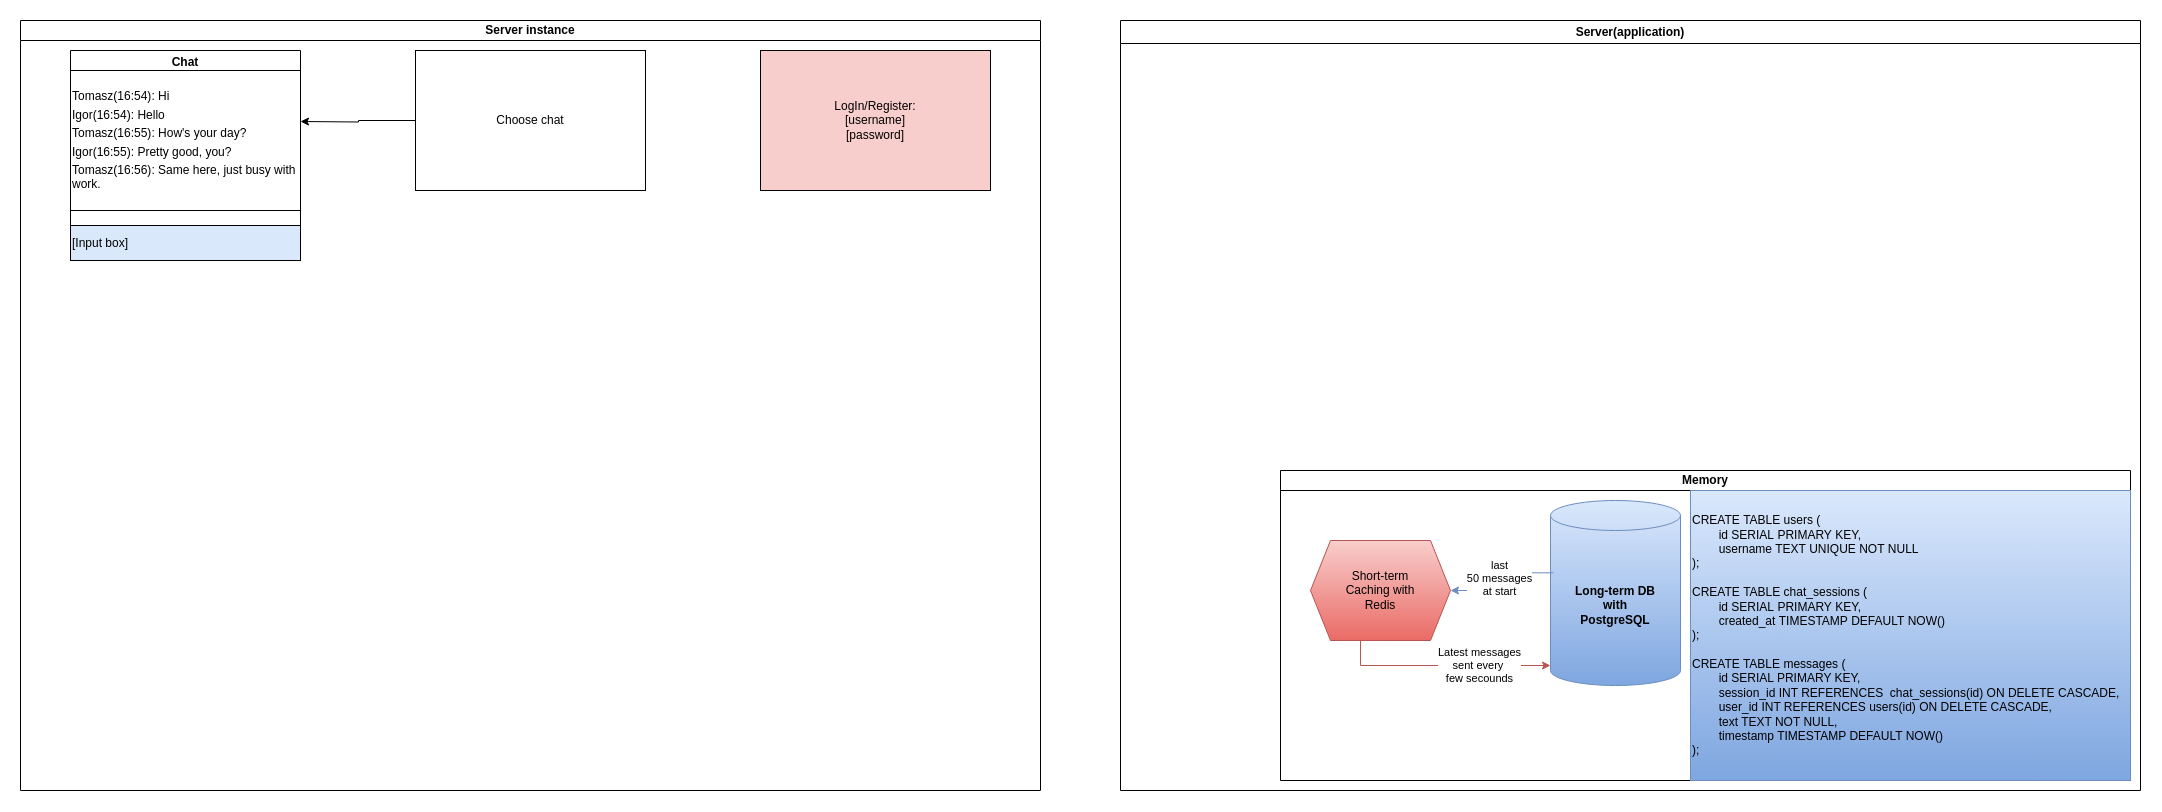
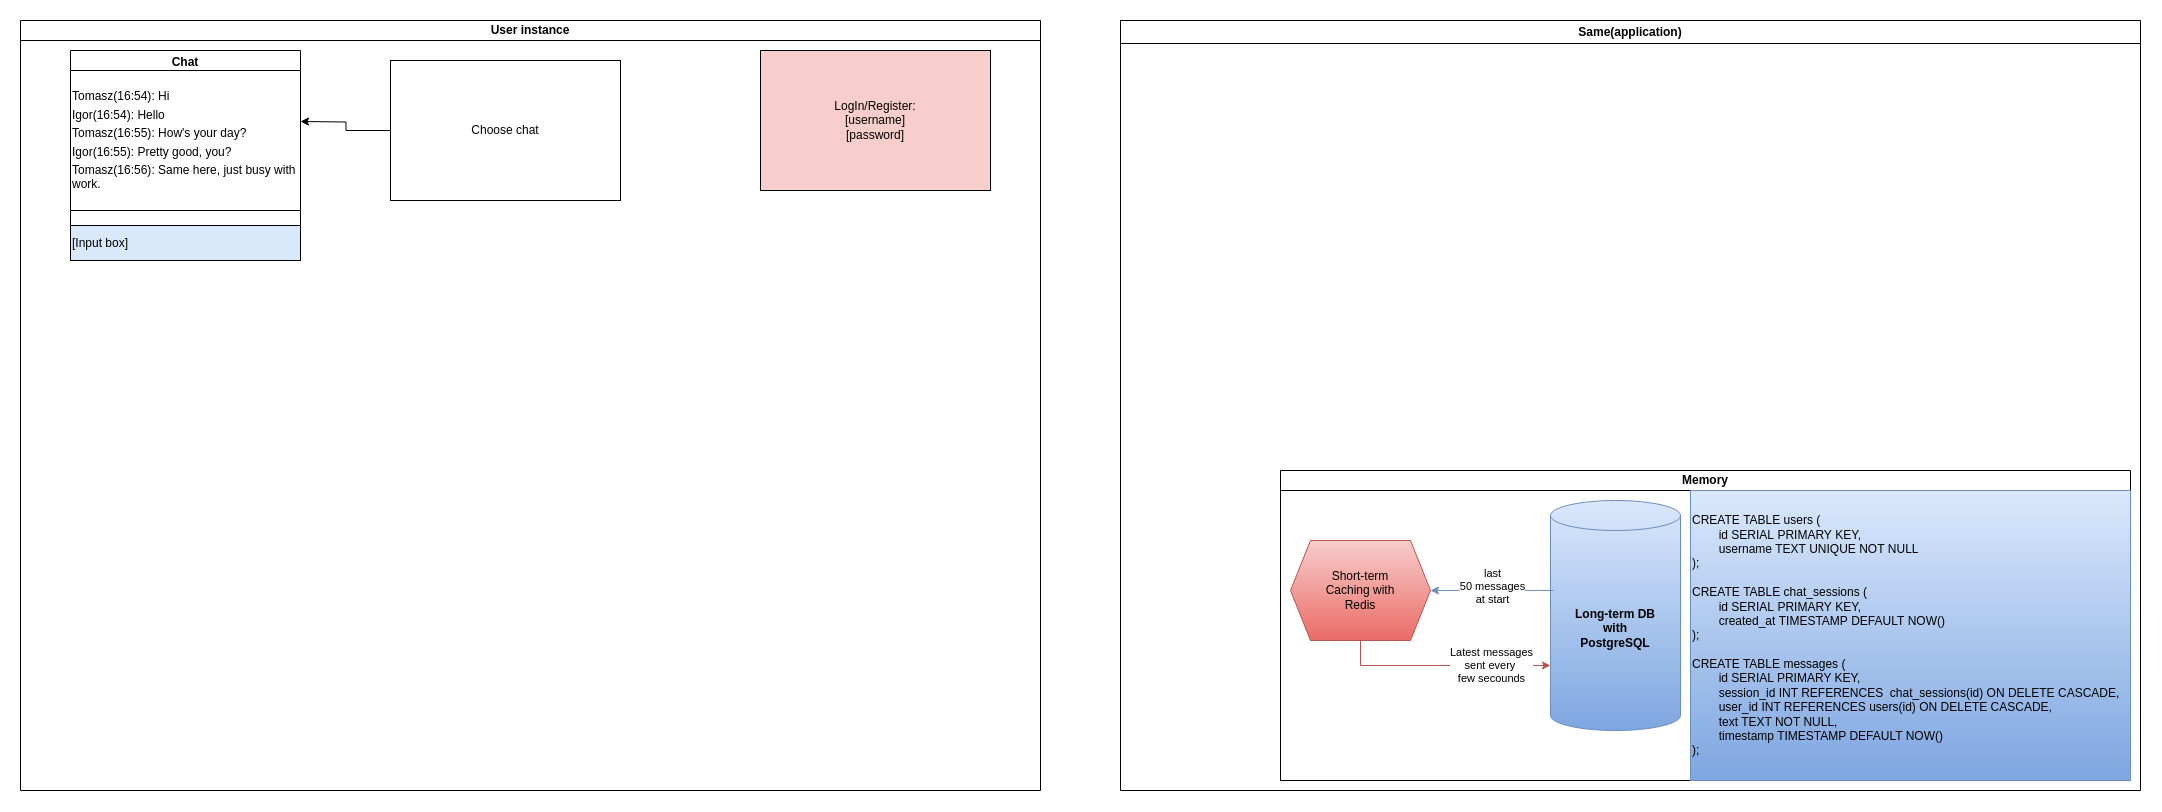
node "Server instance": label "Server instance" -> "User instance"
node "Server(application)": label "Server(application)" -> "Same(application)"
node "Choose chat": moved (531, 121) -> (506, 131)
node "Short-term Caching with Redis": moved (1381, 591) -> (1361, 591)
node "Long-term DB with PostgreSQL": size 130x185 -> 130x230
